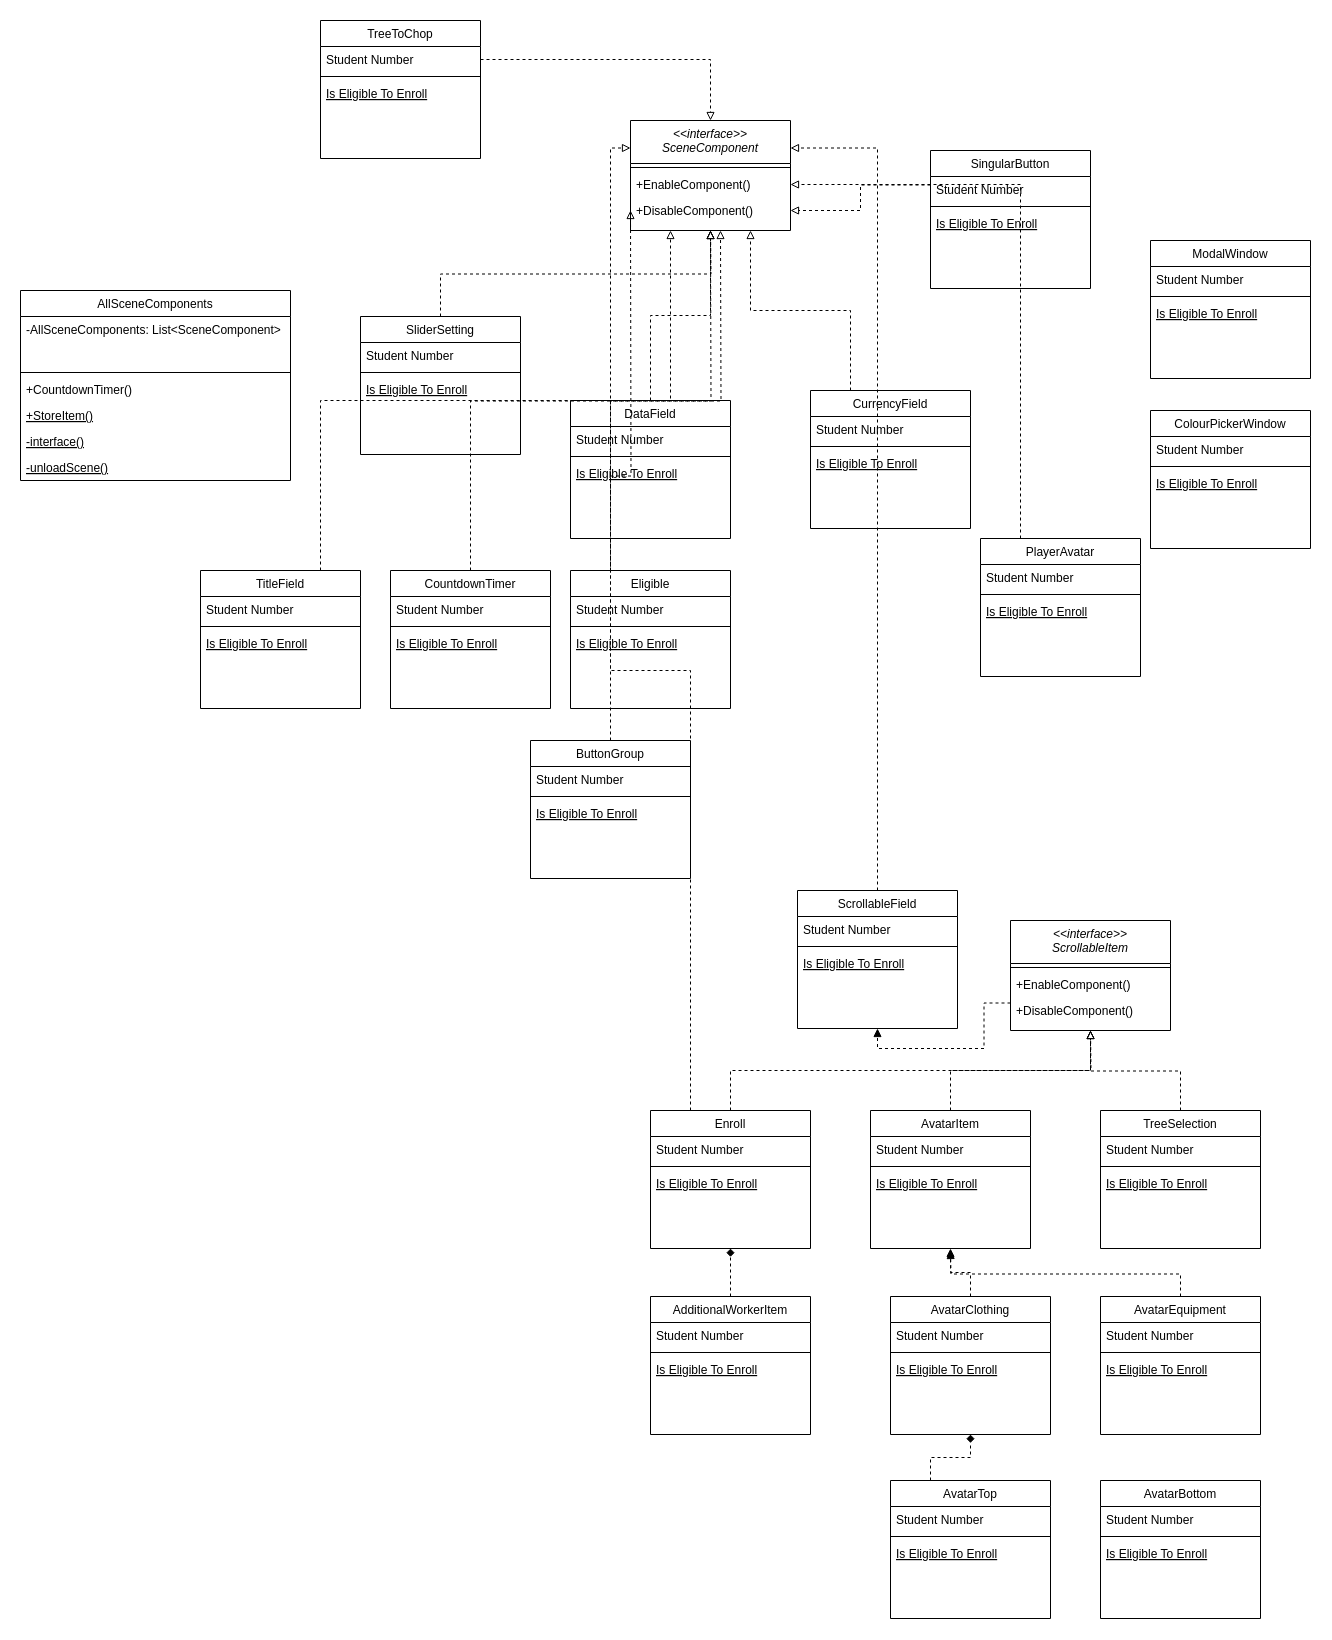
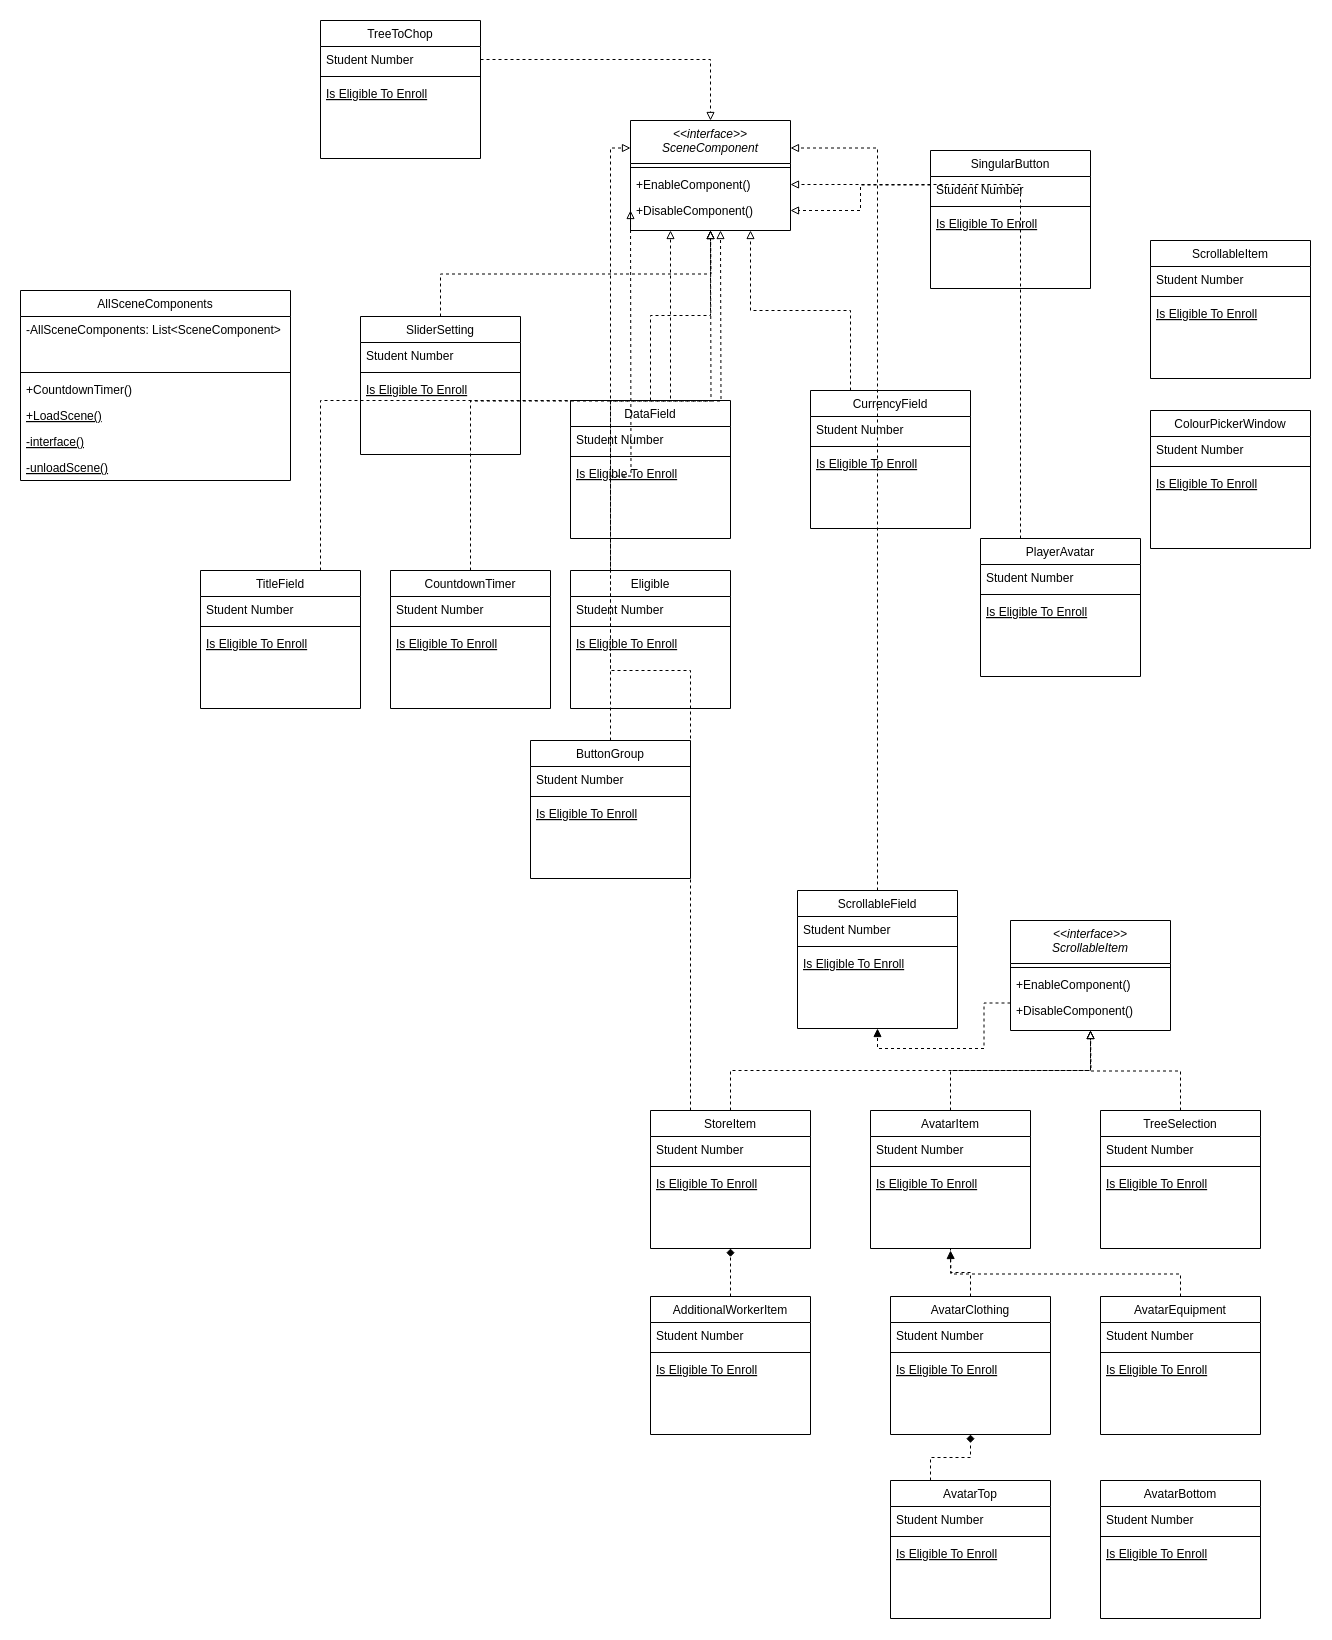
node "ModalWindow": label "ModalWindow" -> "ScrollableItem"
node "+StoreItem()": label "+StoreItem()" -> "+LoadScene()"
node "Enroll": label "Enroll" -> "StoreItem"
edge "AvatarClothing" -> "AvatarItem": arrowhead block -> none
